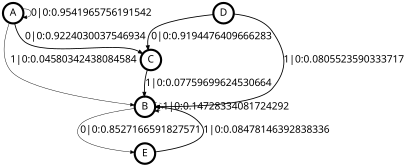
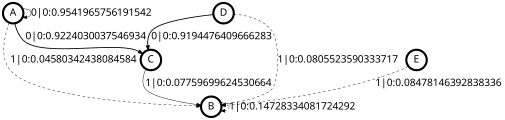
edge "C" -> "B": style bold -> solid
edge "A" -> "B": style solid -> dashed
edge "D" -> "B": style bold -> dashed
edge "B" -> "E": removed, label "0|0:0.8527166591827571"
edge "E" -> "B": style bold -> dashed
